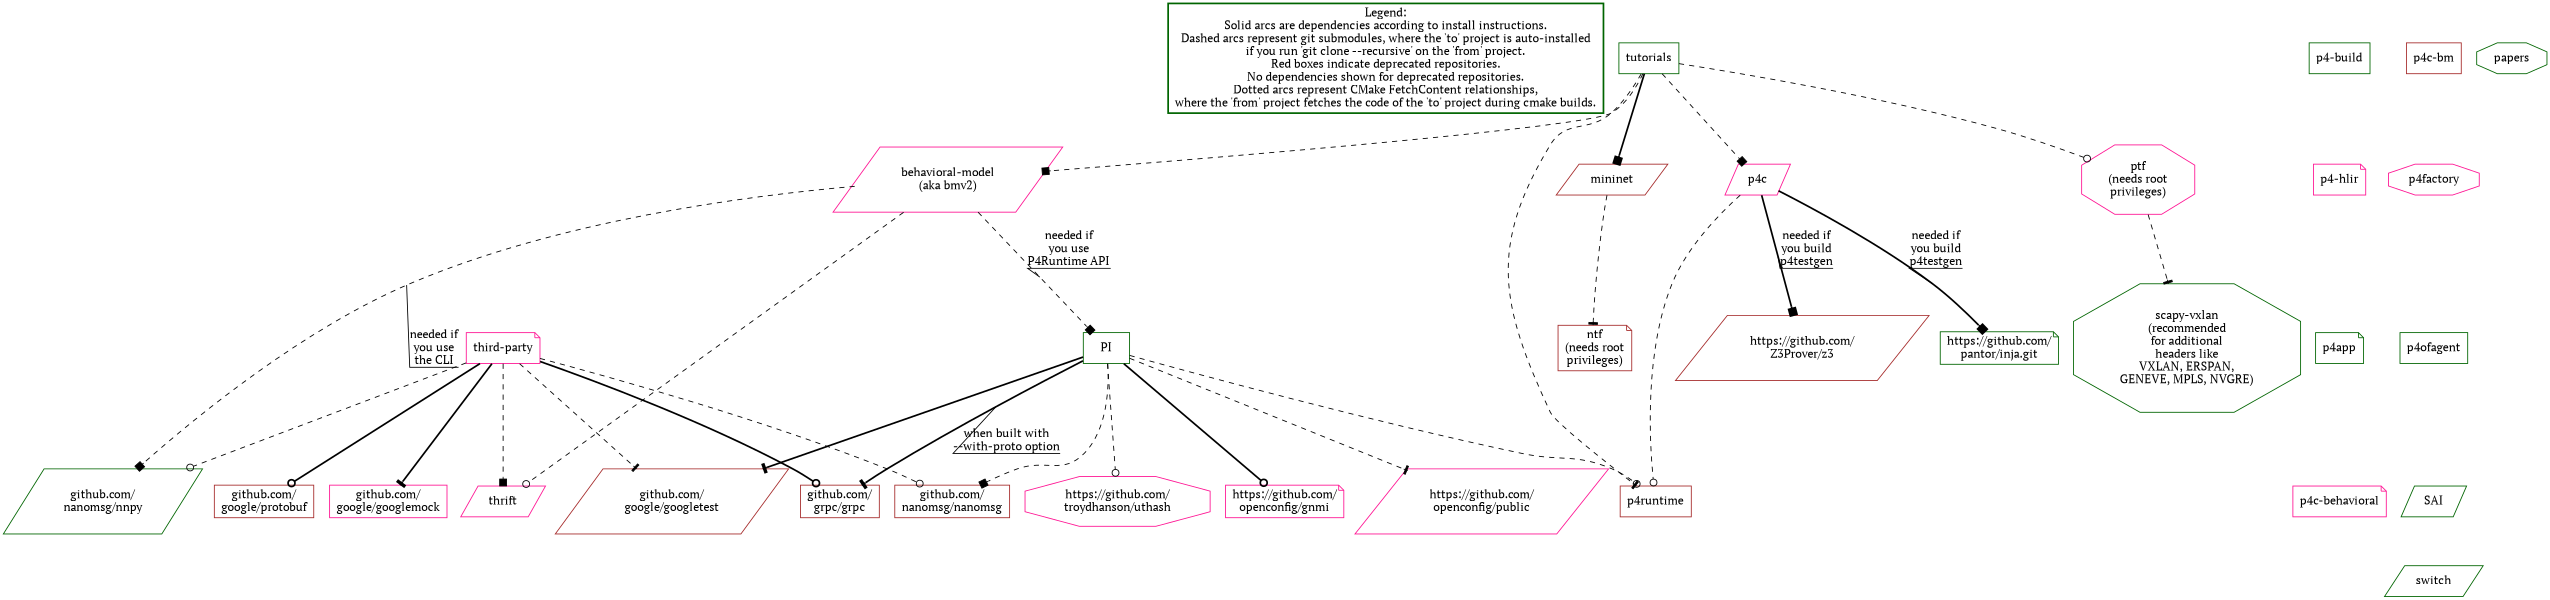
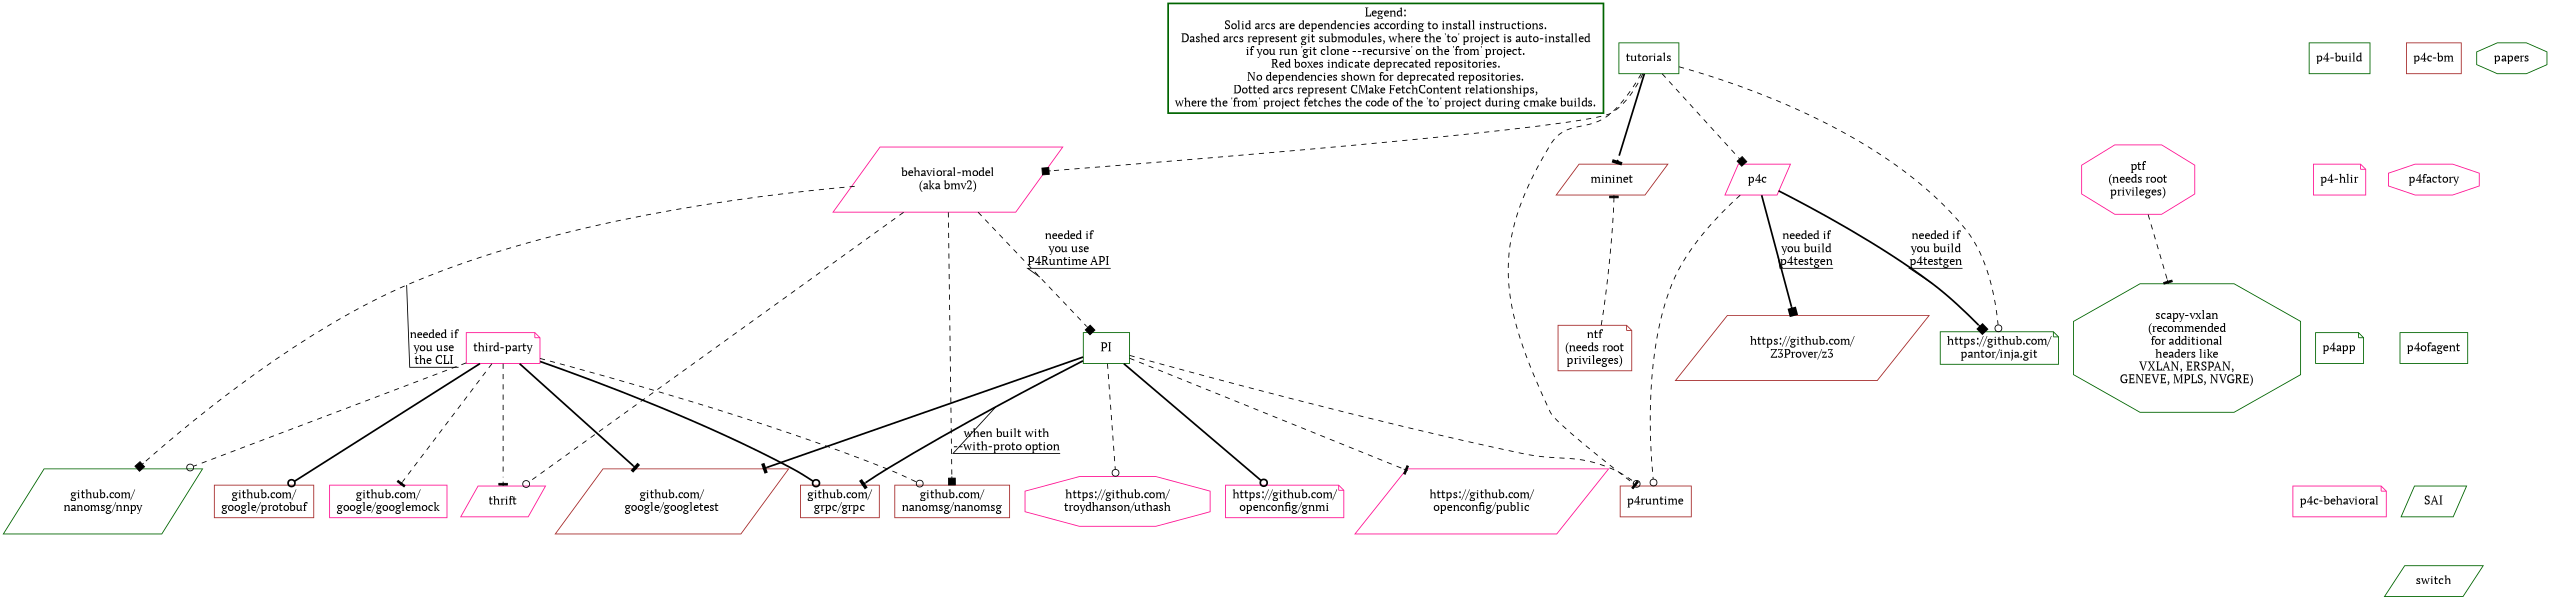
edge "tutorials" -> "ptf (needs root privileges)": now "tutorials" -> "https://github.com/ pantor/inja.git"
edge "tutorials" -> "mininet": arrowhead box -> tee
edge "mininet" -> "ntf (needs root privileges)": reversed
edge "third-party" -> "github.com/ google/googletest": style dashed -> bold
edge "third-party" -> "thrift": arrowhead box -> tee
edge "third-party" -> "github.com/ google/googlemock": style bold -> dashed
edge "PI" -> "github.com/ nanomsg/nanomsg": now "behavioral-model (aka bmv2)" -> "github.com/ nanomsg/nanomsg"
